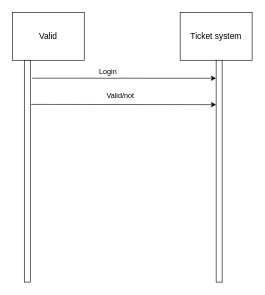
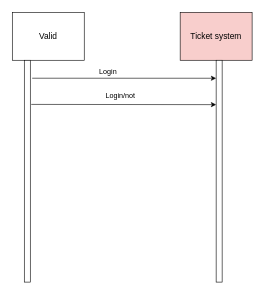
node "Ticket system": fillcolor #ffffff -> #f8cecc
node "Valid/not": label "Valid/not" -> "Login/not"
